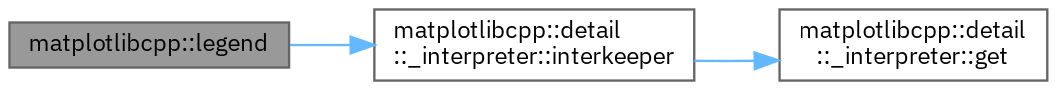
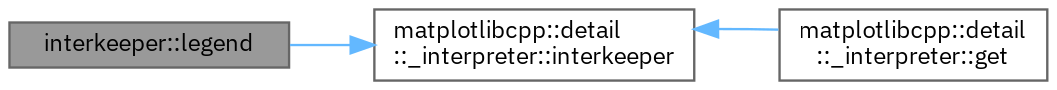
node "matplotlibcpp::legend": label "matplotlibcpp::legend" -> "interkeeper::legend"
edge "matplotlibcpp::detail ::_interpreter::interkeeper" -> "matplotlibcpp::detail ::_interpreter::get": reversed
